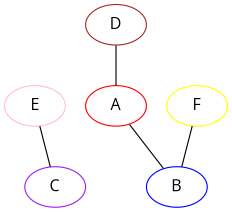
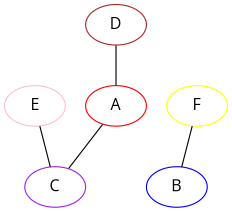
edge "A" -- "B": now "A" -- "C"
